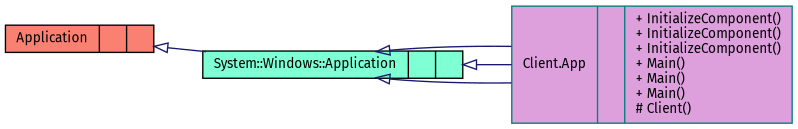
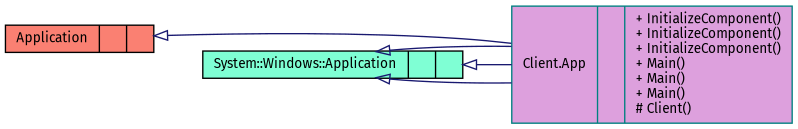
edge "System::Windows::Application" -> "Application": now "Client.App" -> "Application"
